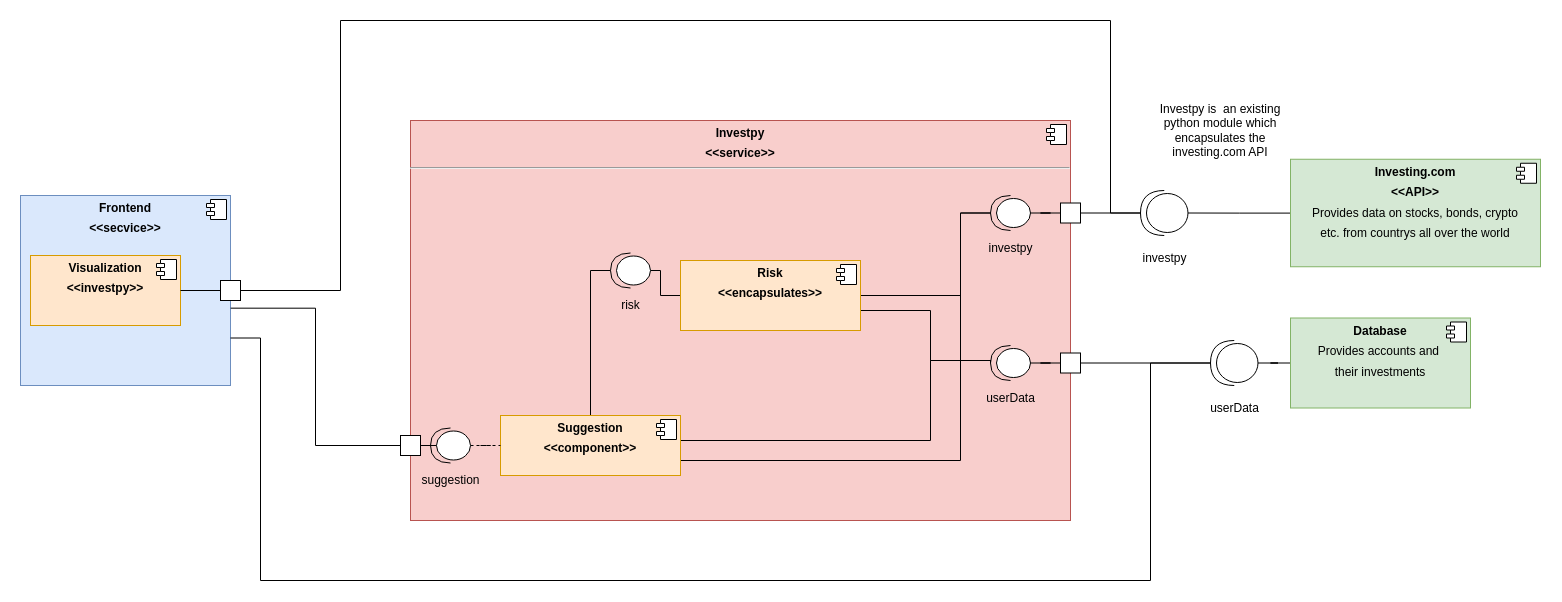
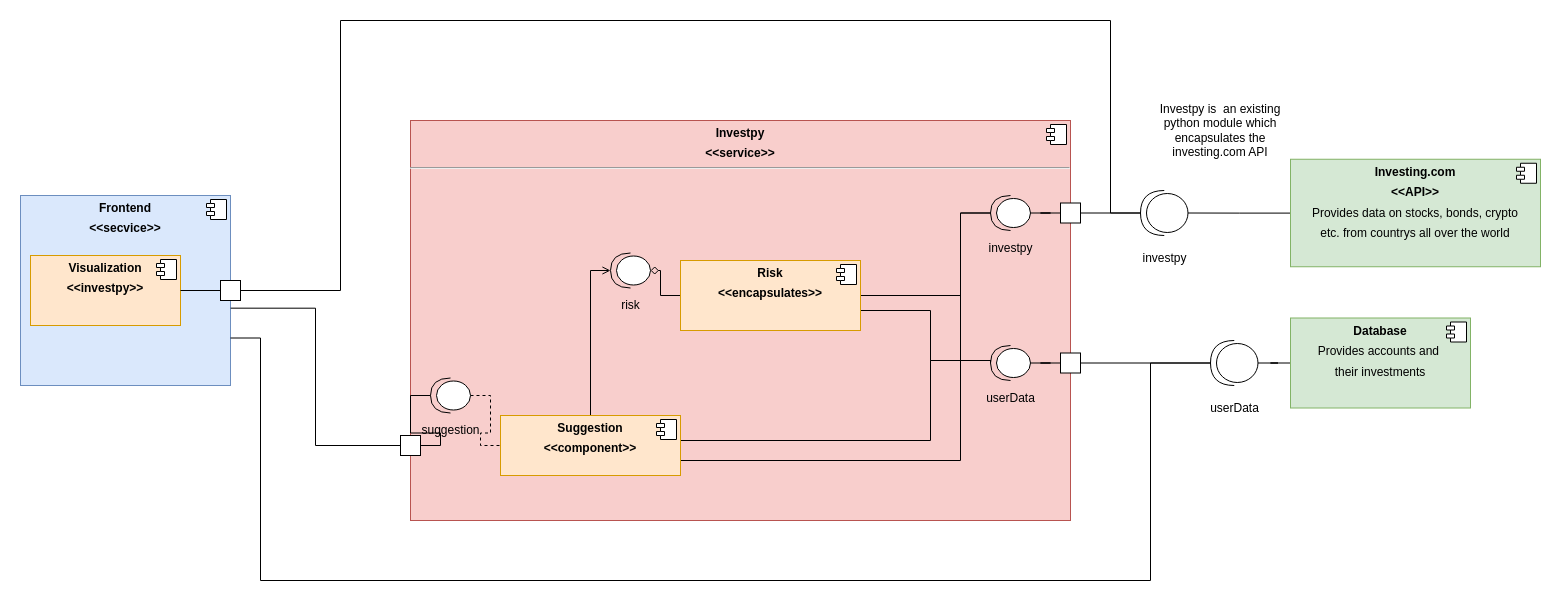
edge "risk" -- "Suggestion <<component>>": arrowhead none -> open
edge "risk" -- "Risk <<encapsulates>>": arrowhead none -> diamond
node "suggestion": moved (451, 446) -> (451, 396)
